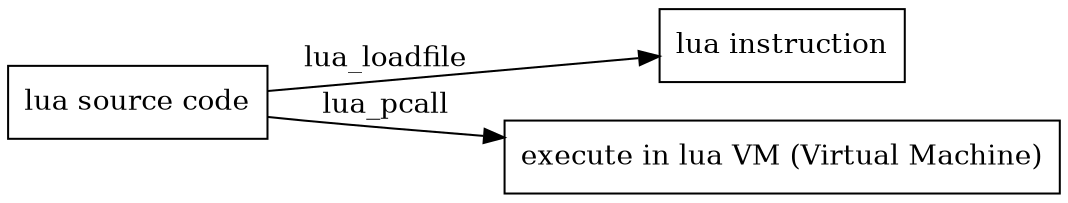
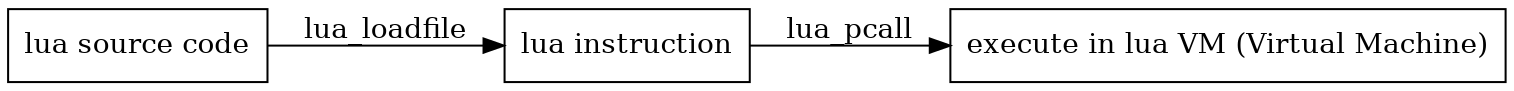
edge "lua source code" -> "execute in lua VM (Virtual Machine)": now "lua instruction" -> "execute in lua VM (Virtual Machine)"
